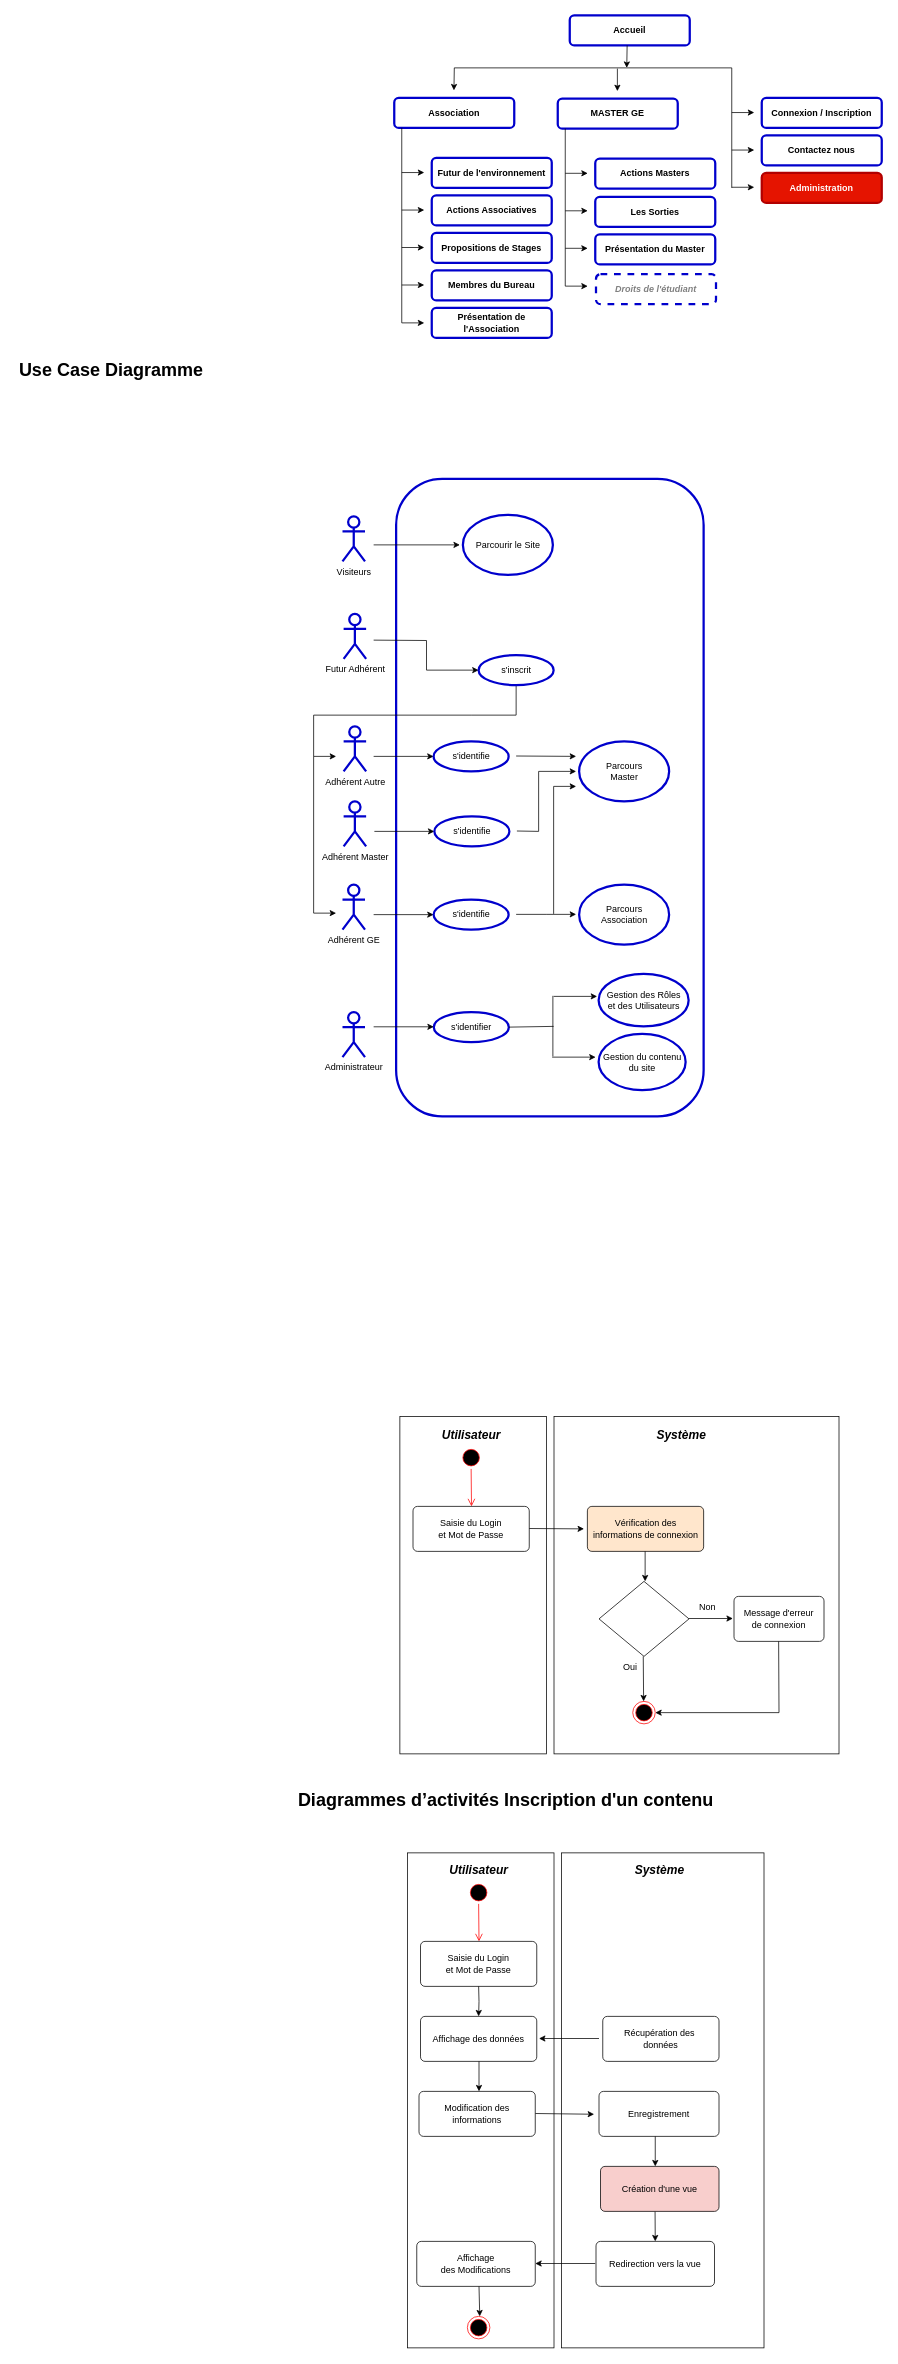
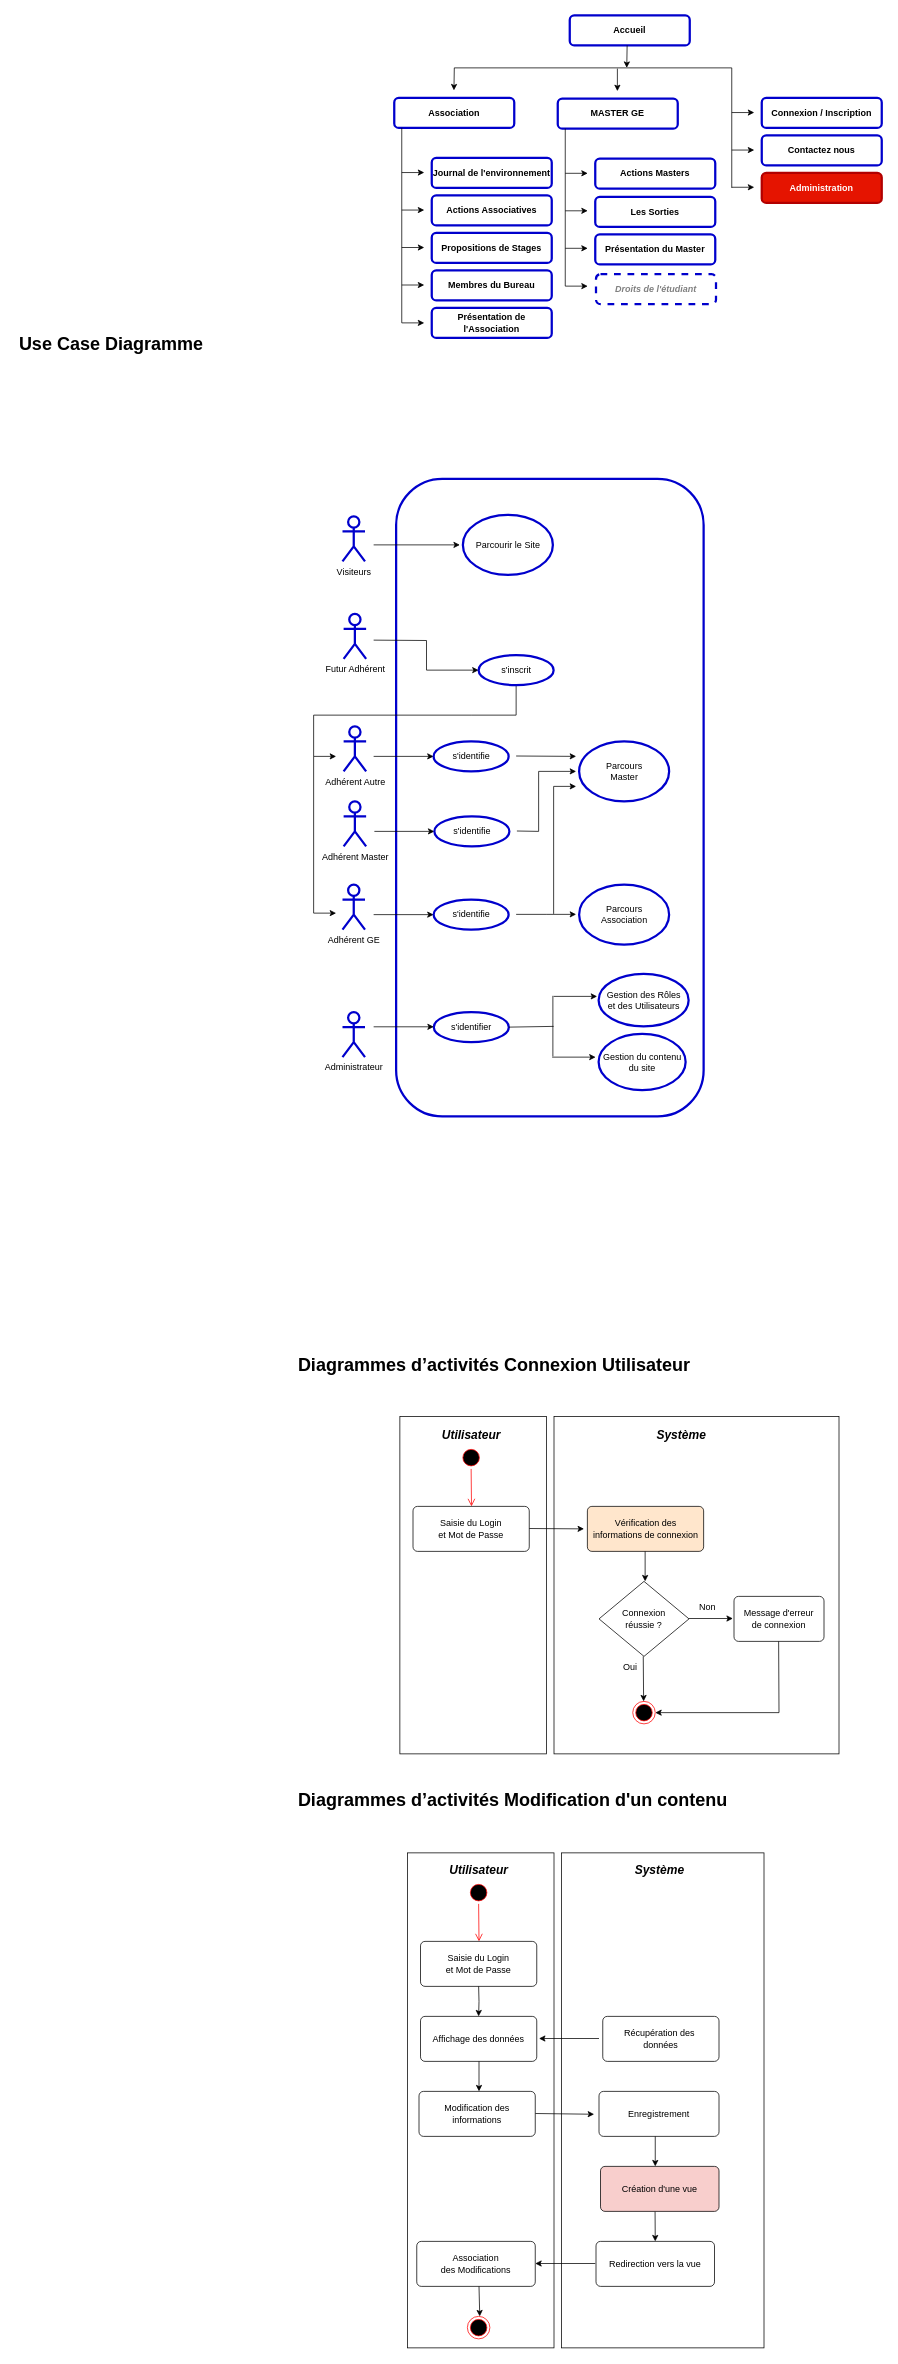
node "Futur de l'environnement": label "Futur de l'environnement" -> "Journal de l'environnement"
node "Use Case Diagramme": moved (150, 374) -> (150, 348)
node "Diagrammes d’activités Connexion Utilisateur": added
node "Connexion réussie ?": added
node "Diagrammes d’activités Inscription d'un contenu": label "Diagrammes d’activités Inscription d'un contenu" -> "Diagrammes d’activités Modification d'un contenu"
node "Affichage des Modifications": label "Affichage des Modifications" -> "Association des Modifications"
